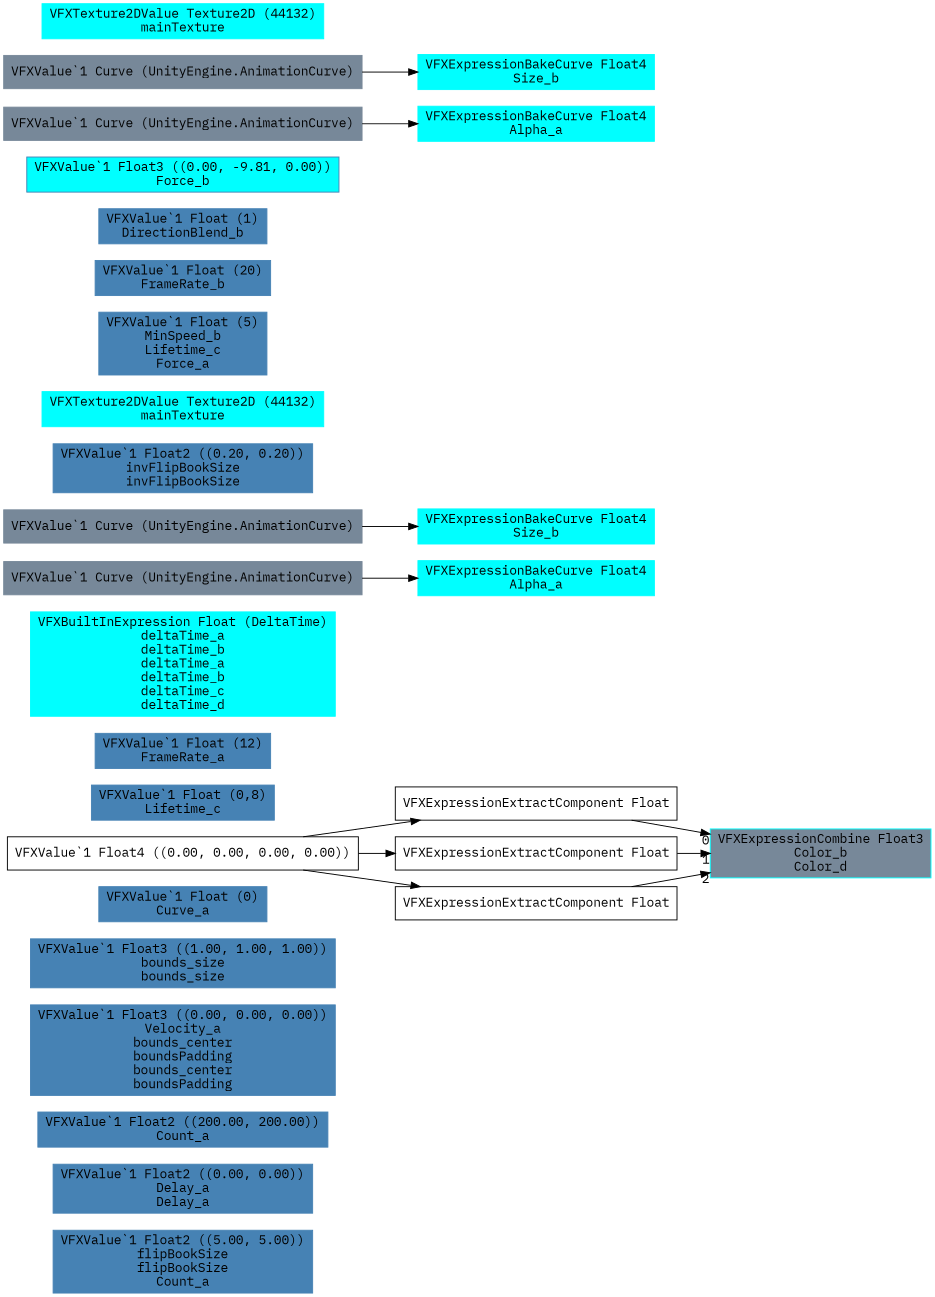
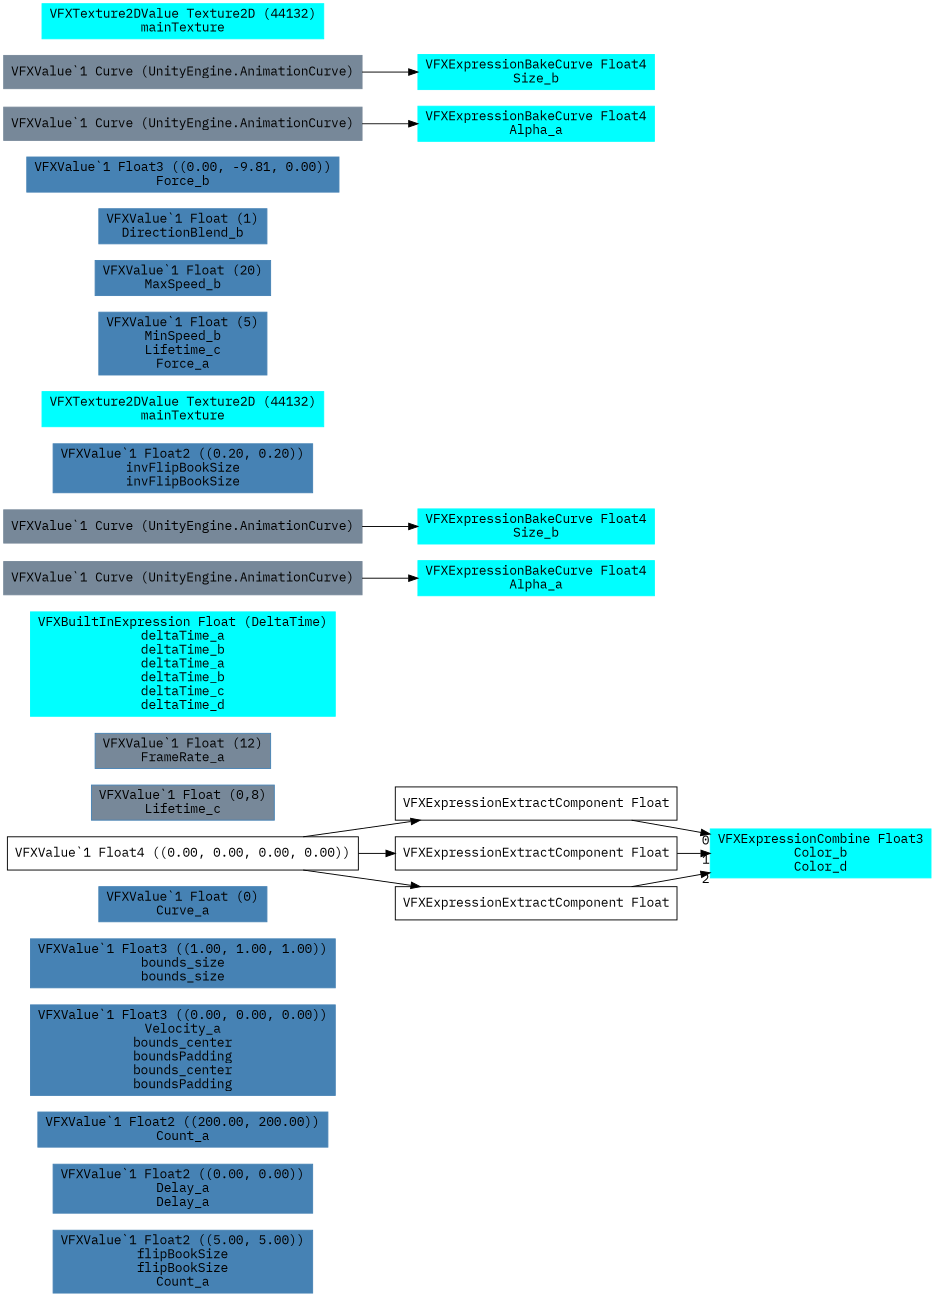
node "VFXValue`1 Float3 ((0.00, -9.81, 0.00)) Force_b": fillcolor cyan -> steelblue
node "VFXValue`1 Float (20) FrameRate_b": label "VFXValue`1 Float (20) FrameRate_b" -> "VFXValue`1 Float (20) MaxSpeed_b"
node "VFXValue`1 Float (12) FrameRate_a": fillcolor steelblue -> lightslategray
node "VFXValue`1 Float (0,8) Lifetime_c": fillcolor steelblue -> lightslategray
node "VFXExpressionCombine Float3 Color_b Color_d": fillcolor lightslategray -> cyan
